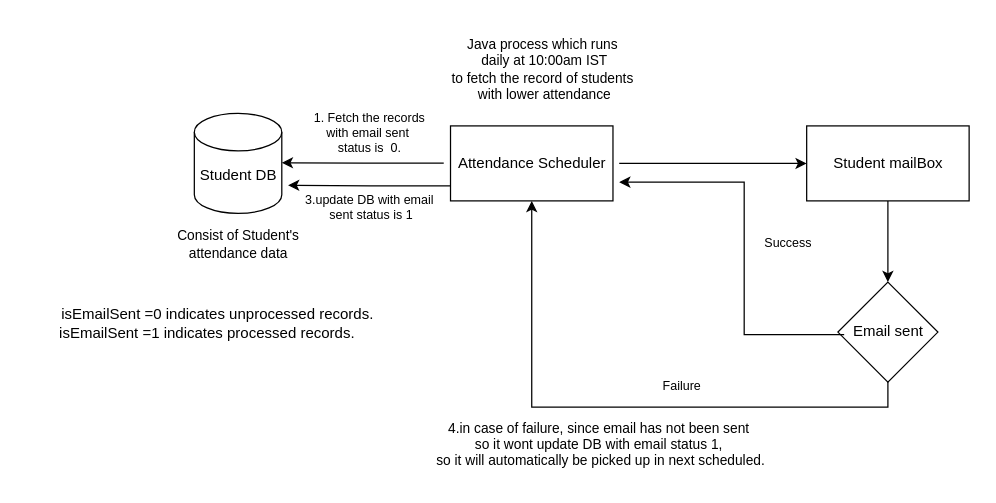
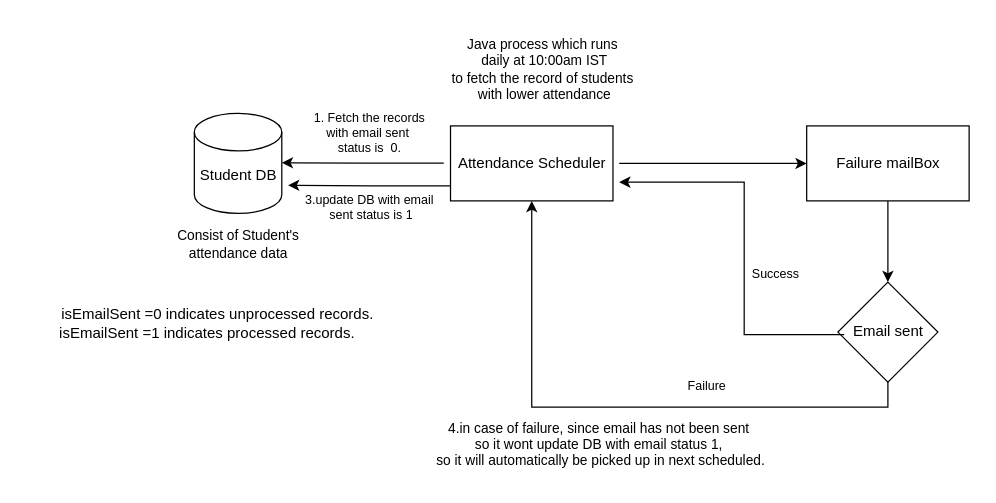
node "Student mailBox": label "Student mailBox" -> "Failure mailBox"
node "Success": moved (788, 242) -> (776, 273)
node "Failure": moved (682, 386) -> (707, 386)
